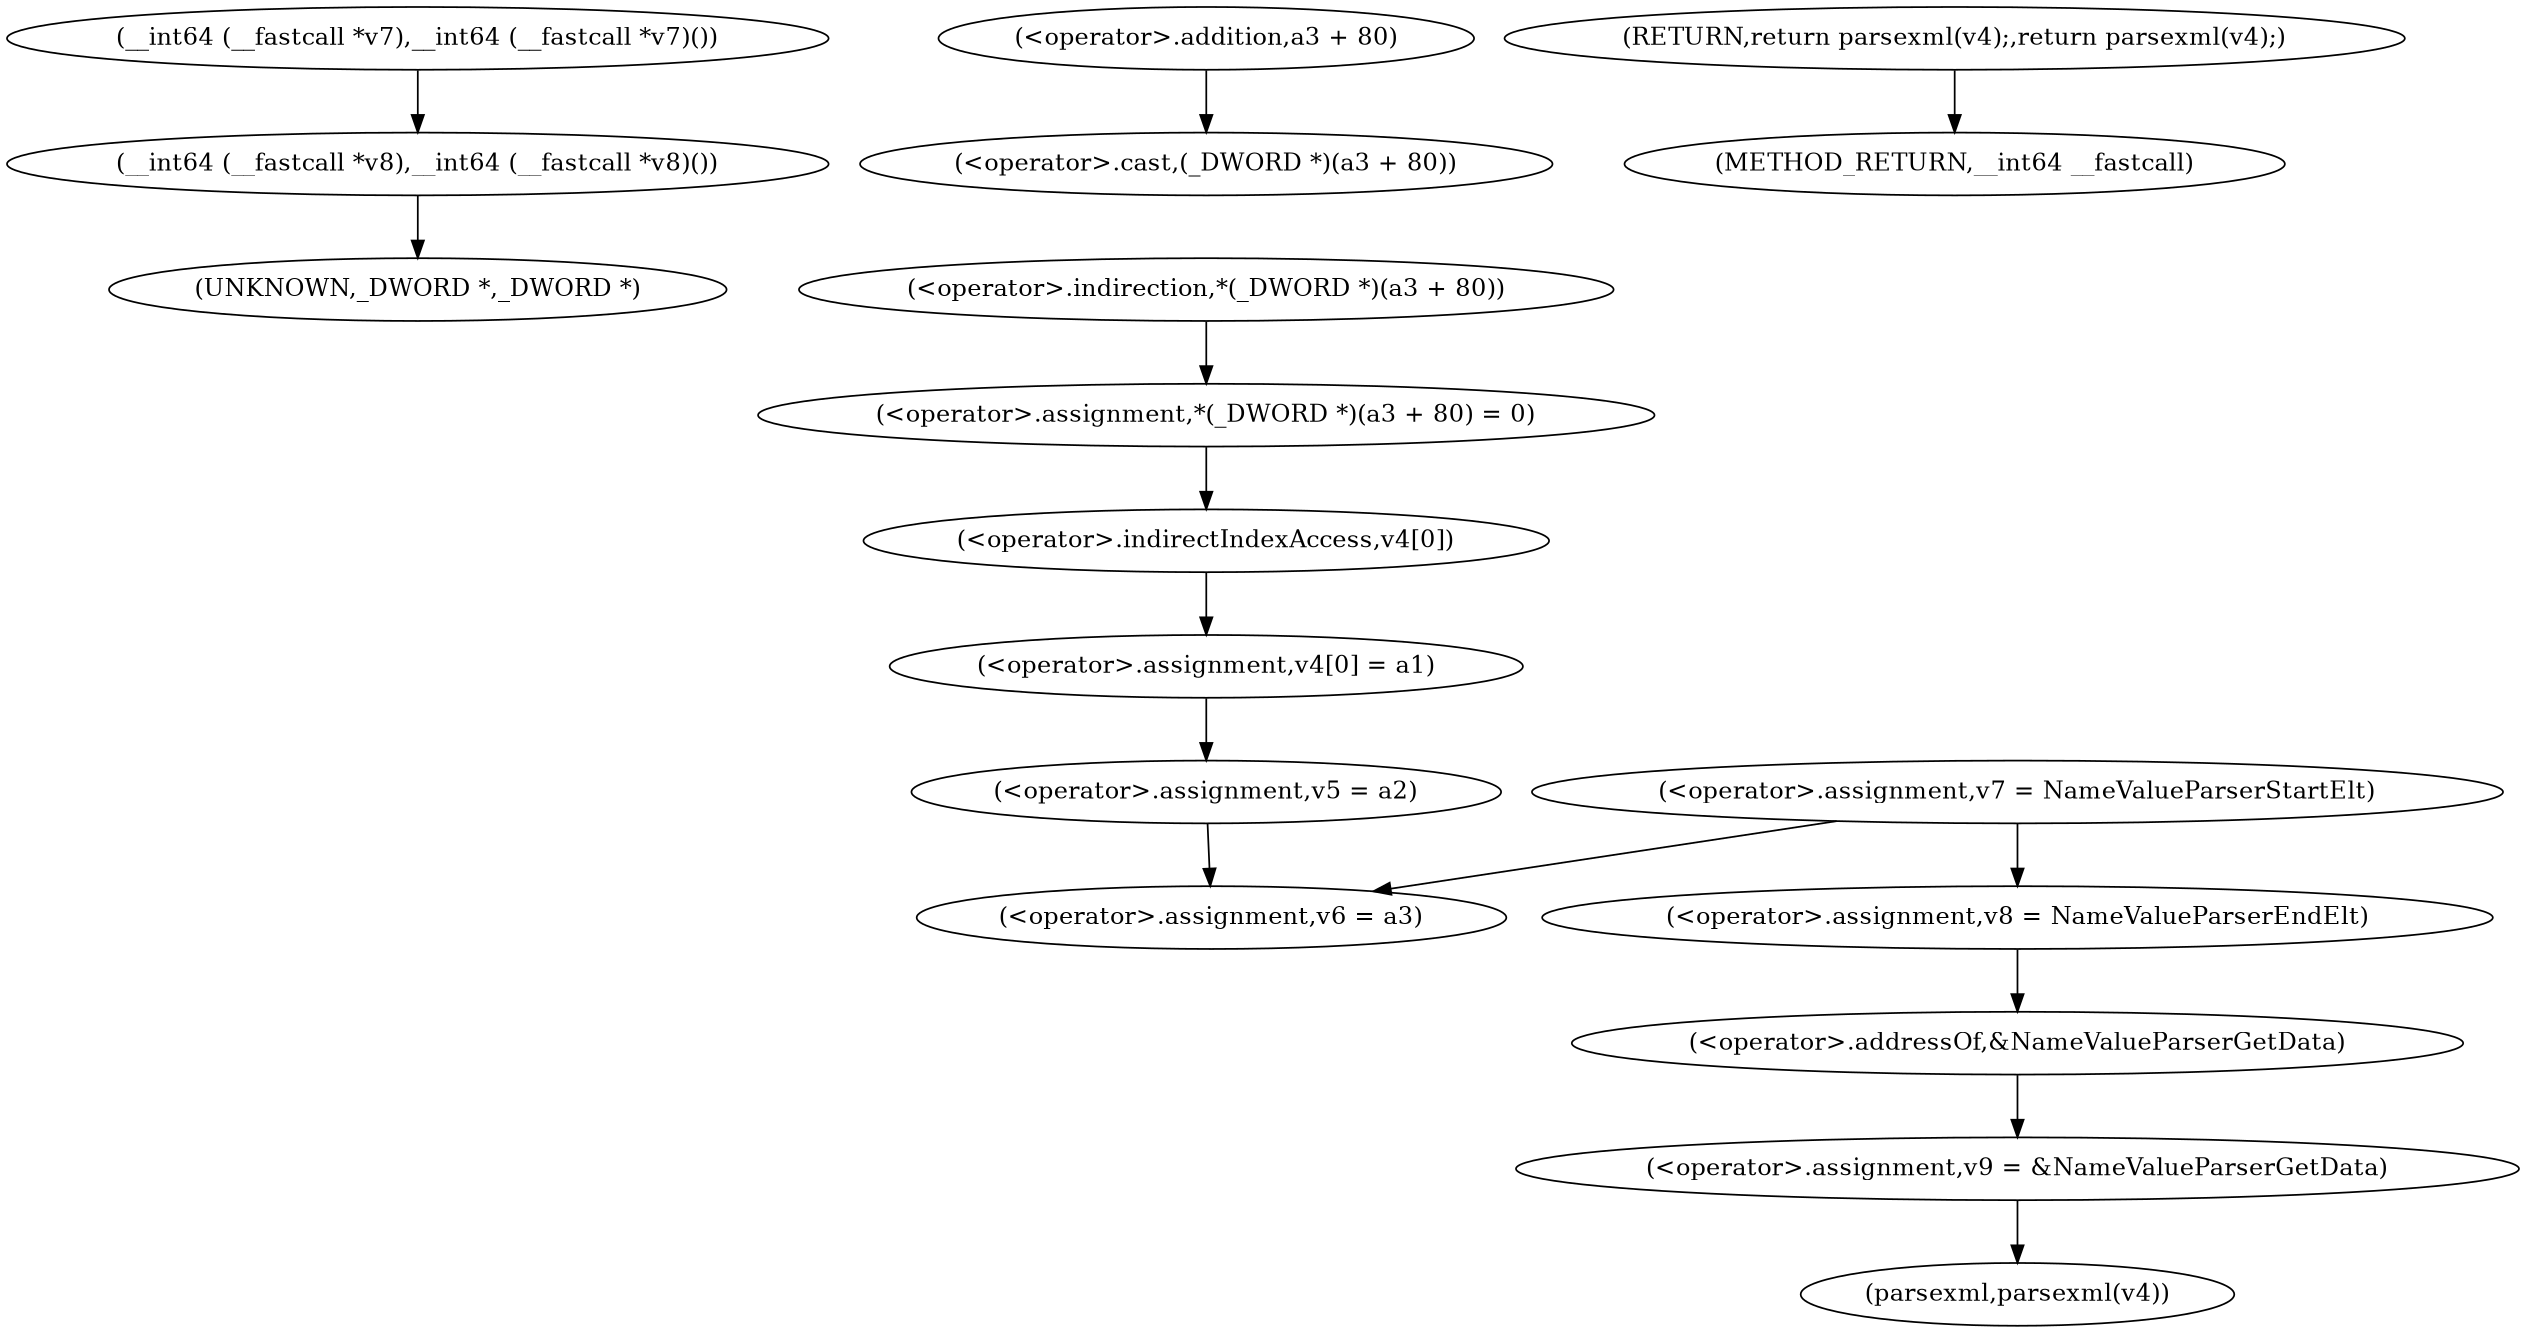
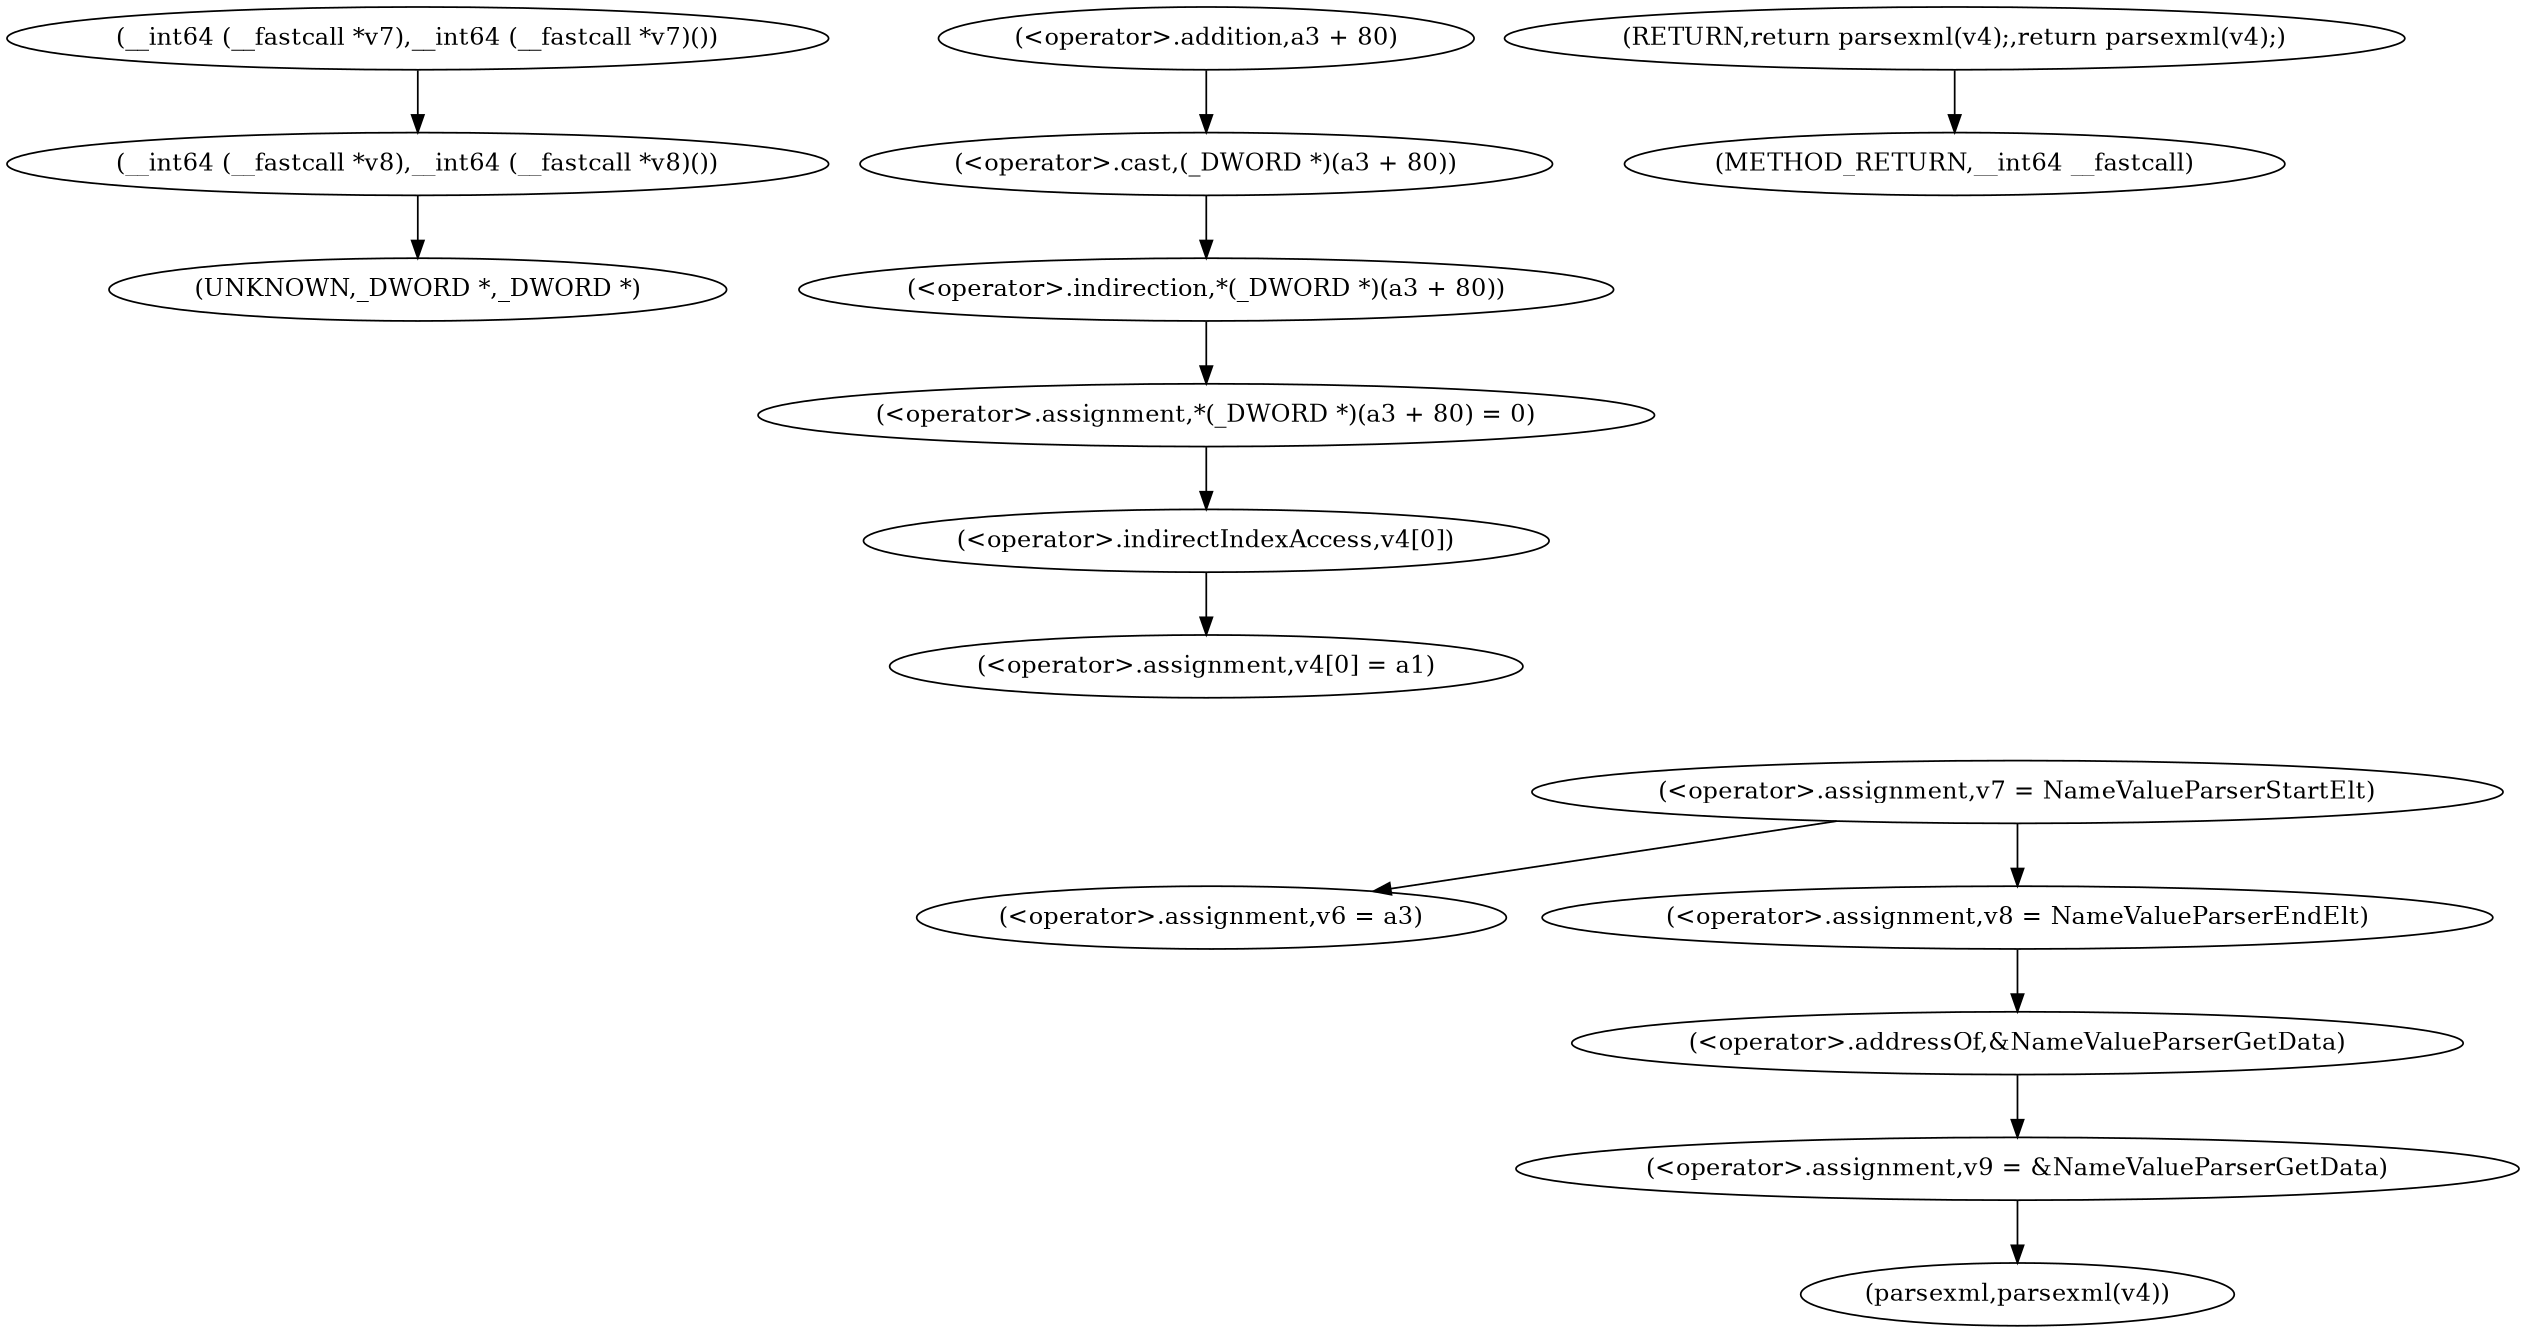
edge "(<operator>.cast,(_DWORD *)(a3 + 80))" -> "(<operator>.indirection,*(_DWORD *)(a3 + 80))": added
node "(<operator>.assignment,v5 = a2)": removed
